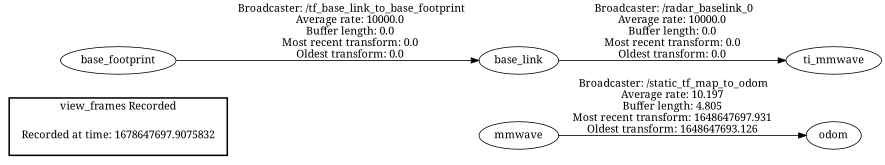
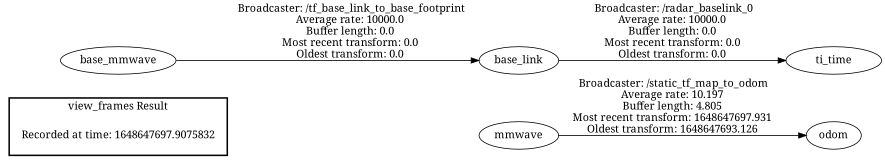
node "base_footprint": label "base_footprint" -> "base_mmwave"
node "ti_mmwave": label "ti_mmwave" -> "ti_time"
cluster "view_frames Recorded": label "view_frames Recorded" -> "view_frames Result"
node "Recorded at time: 1678647697.9075832": label "Recorded at time: 1678647697.9075832" -> "Recorded at time: 1648647697.9075832"
